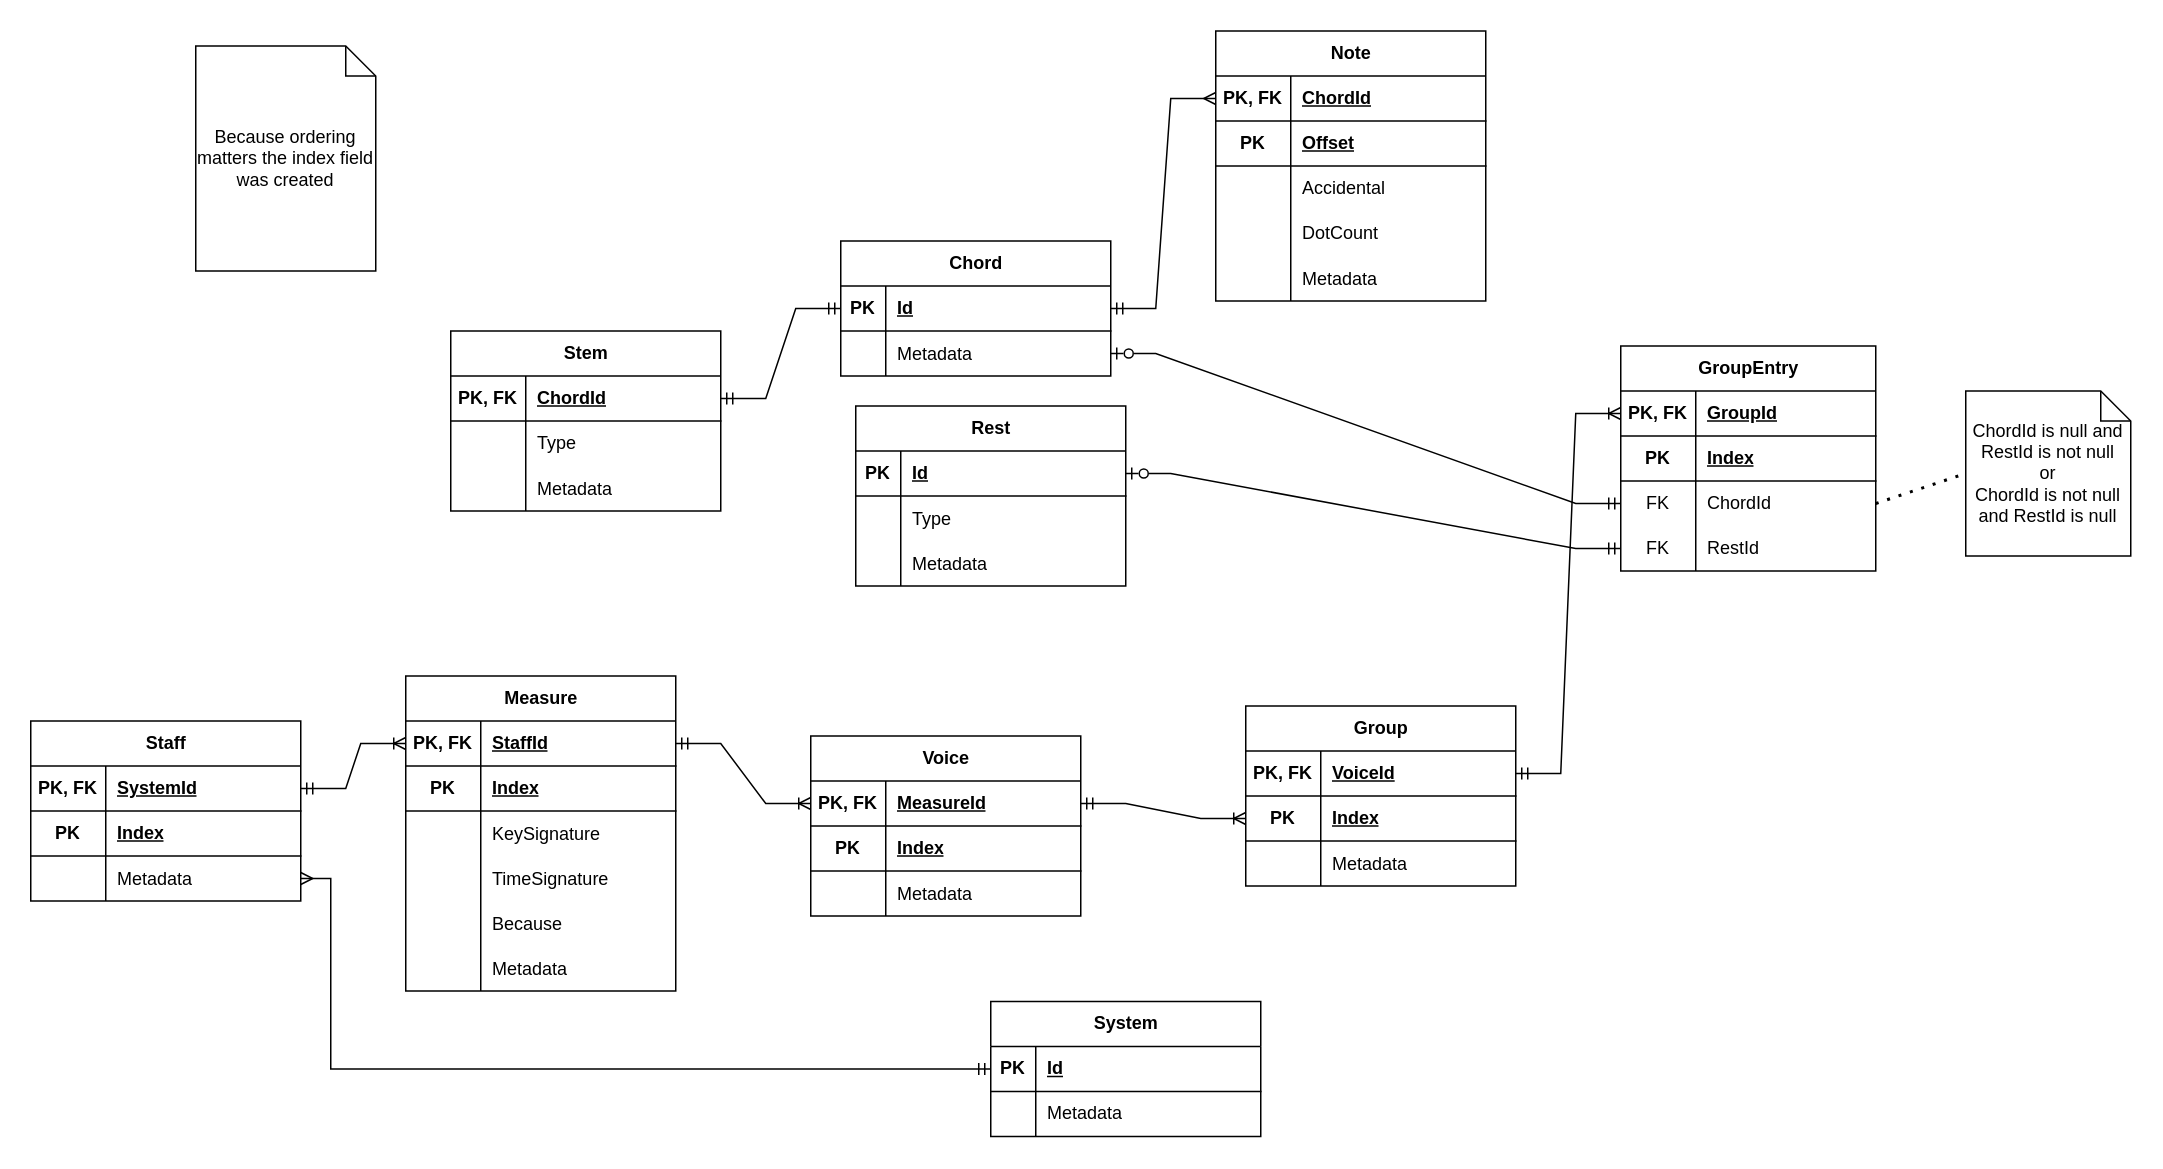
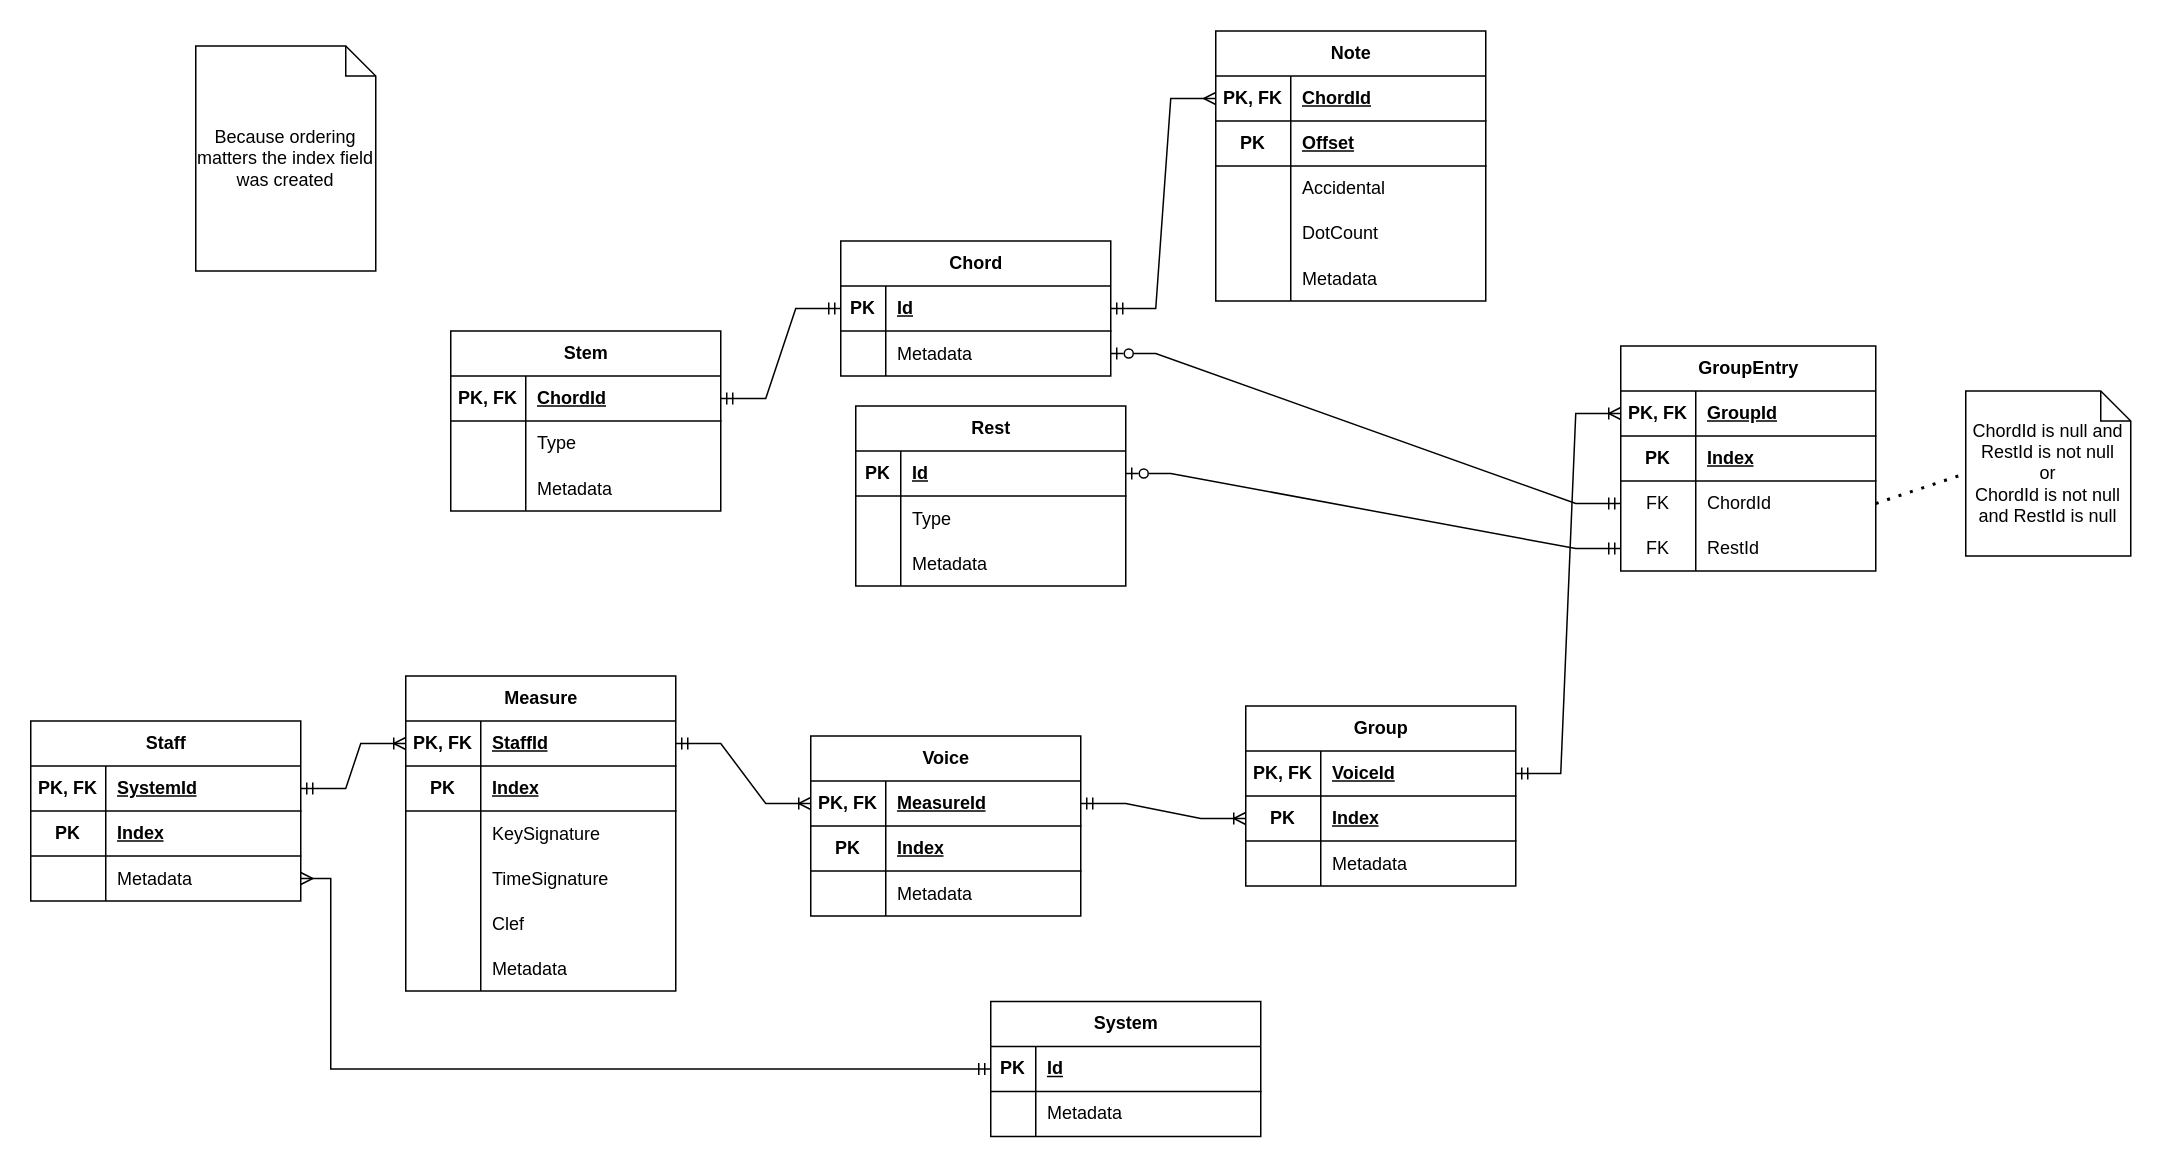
node "Because": label "Because" -> "Clef"
